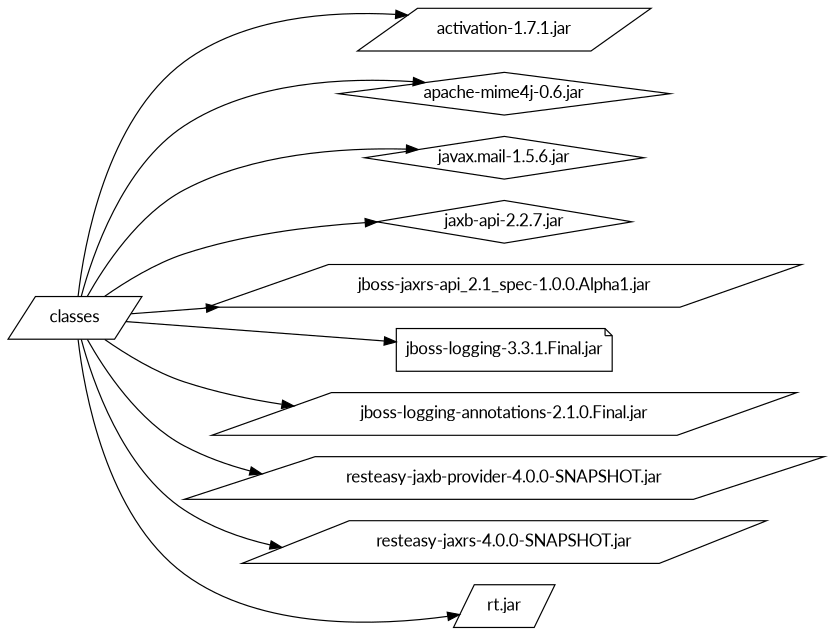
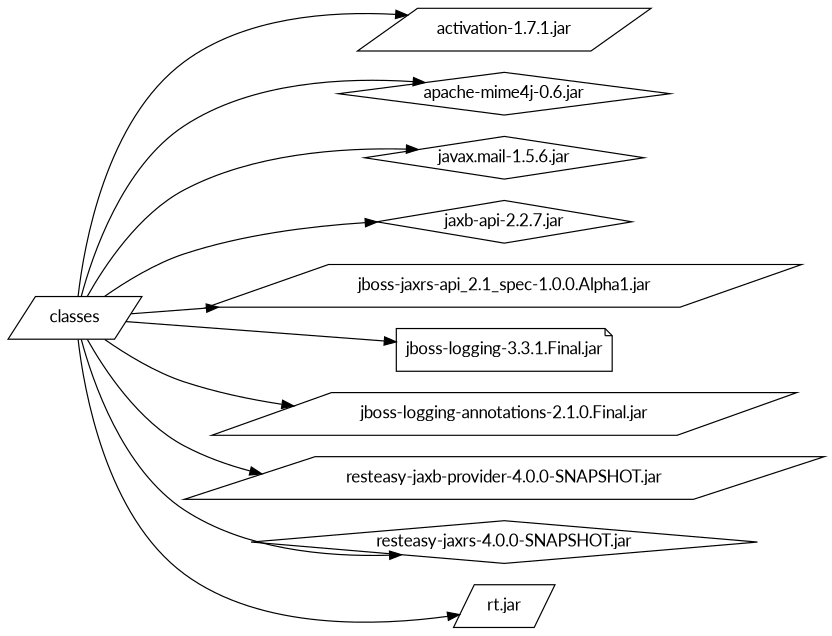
node "resteasy-jaxrs-4.0.0-SNAPSHOT.jar": shape parallelogram -> diamond
